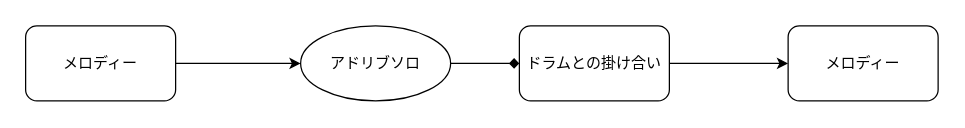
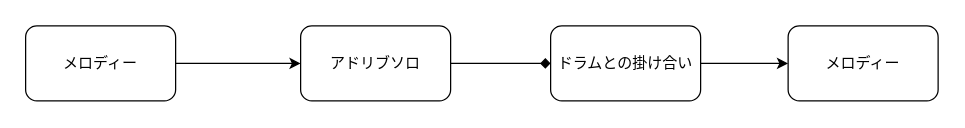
node "アドリブソロ": shape ellipse -> rounded rectangle
node "ドラムとの掛け合い": moved (594, 63) -> (626, 63)
